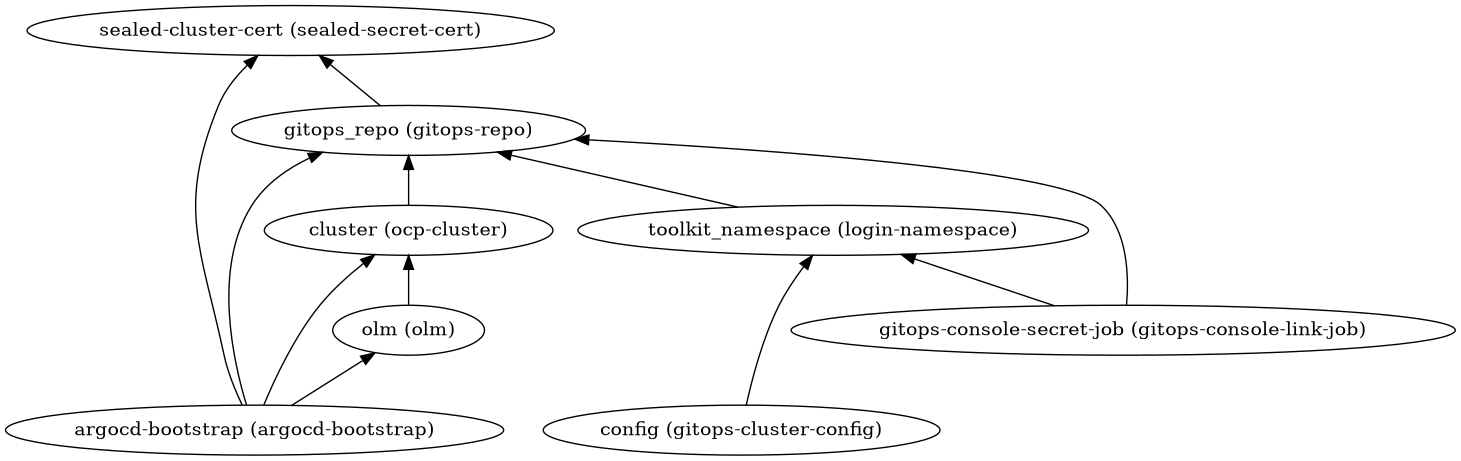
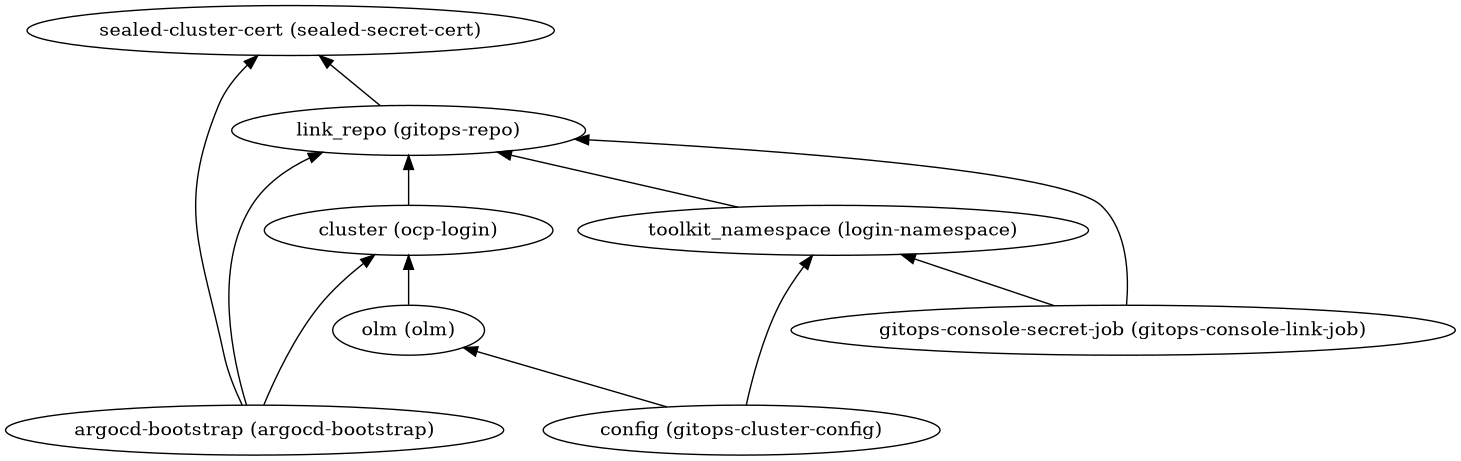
node "gitops_repo (gitops-repo)": label "gitops_repo (gitops-repo)" -> "link_repo (gitops-repo)"
node "cluster (ocp-cluster)": label "cluster (ocp-cluster)" -> "cluster (ocp-login)"
edge "argocd-bootstrap (argocd-bootstrap)" -> "olm (olm)": now "config (gitops-cluster-config)" -> "olm (olm)"
